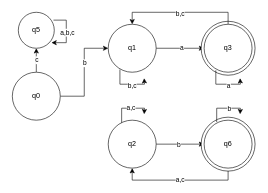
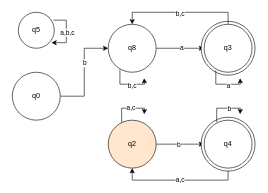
node "q1": label "q1" -> "q8"
edge "q0" -> "q5": removed, label "c"
node "q2": fillcolor #ffffff -> #ffe6cc
node "q6": label "q6" -> "q4"
